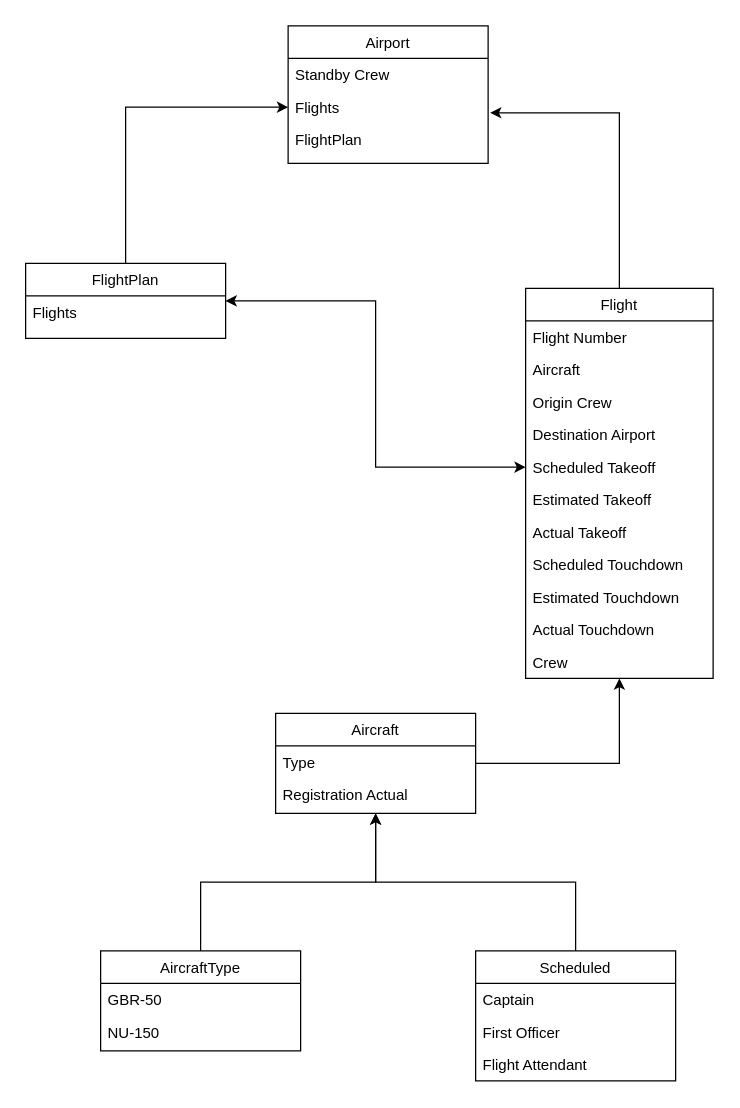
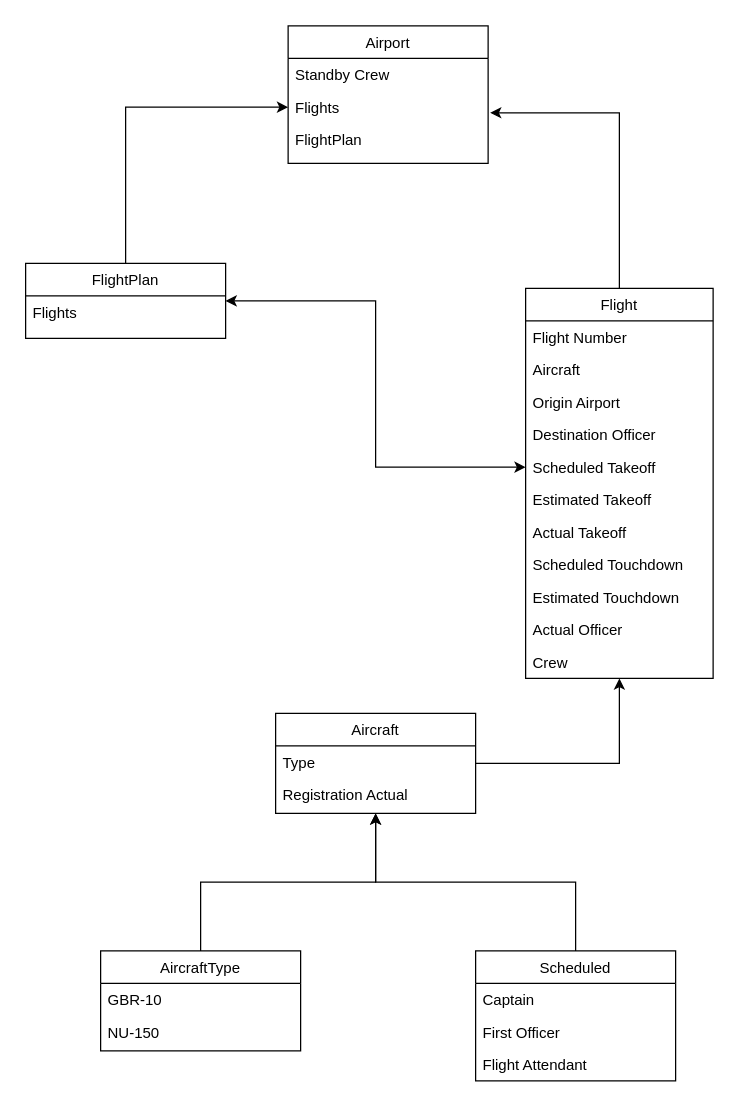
node "Origin Crew": label "Origin Crew" -> "Origin Airport"
node "Destination Airport": label "Destination Airport" -> "Destination Officer"
node "Actual Touchdown": label "Actual Touchdown" -> "Actual Officer"
node "GBR-50": label "GBR-50" -> "GBR-10"
